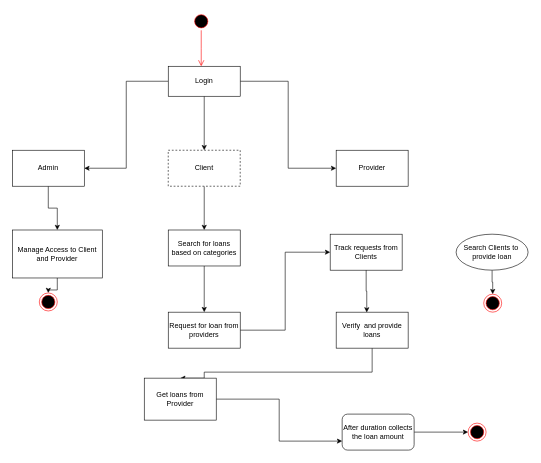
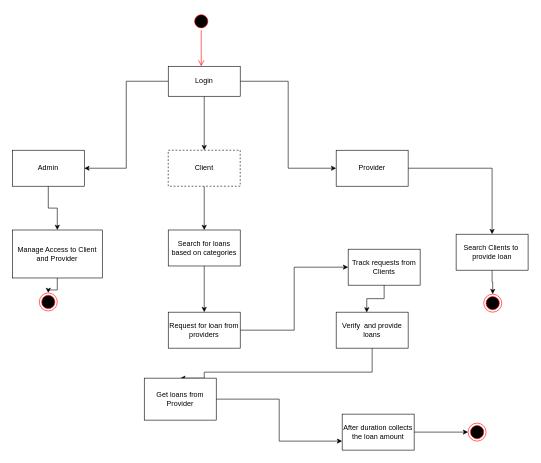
edge "Provider" -> "Search Clients to provide loan": added
node "Track requests from Clients": moved (366, 252) -> (384, 267)
node "Search Clients to provide loan": shape ellipse -> rectangle
node "After duration collects the loan amount": shape rounded rectangle -> rectangle
